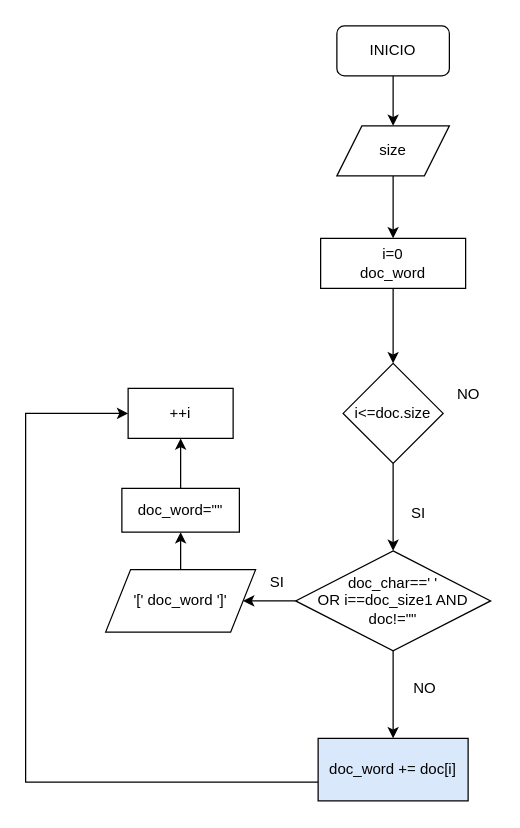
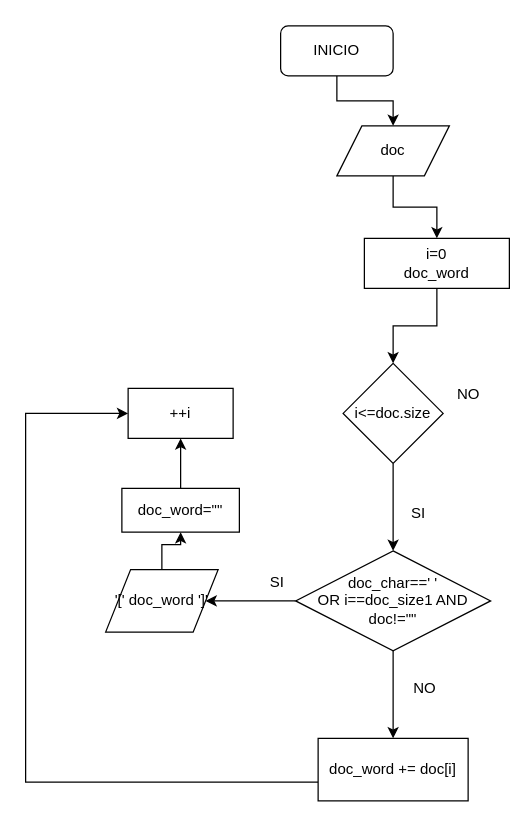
node "INICIO": moved (393, 51) -> (337, 51)
node "size": label "size" -> "doc"
node "i=0 doc_word": moved (393, 263) -> (437, 263)
node "'[' doc_word ']'": size 150x63 -> 113x63
node "doc_word += doc[i]": fillcolor #dae8fc -> #ffffff
